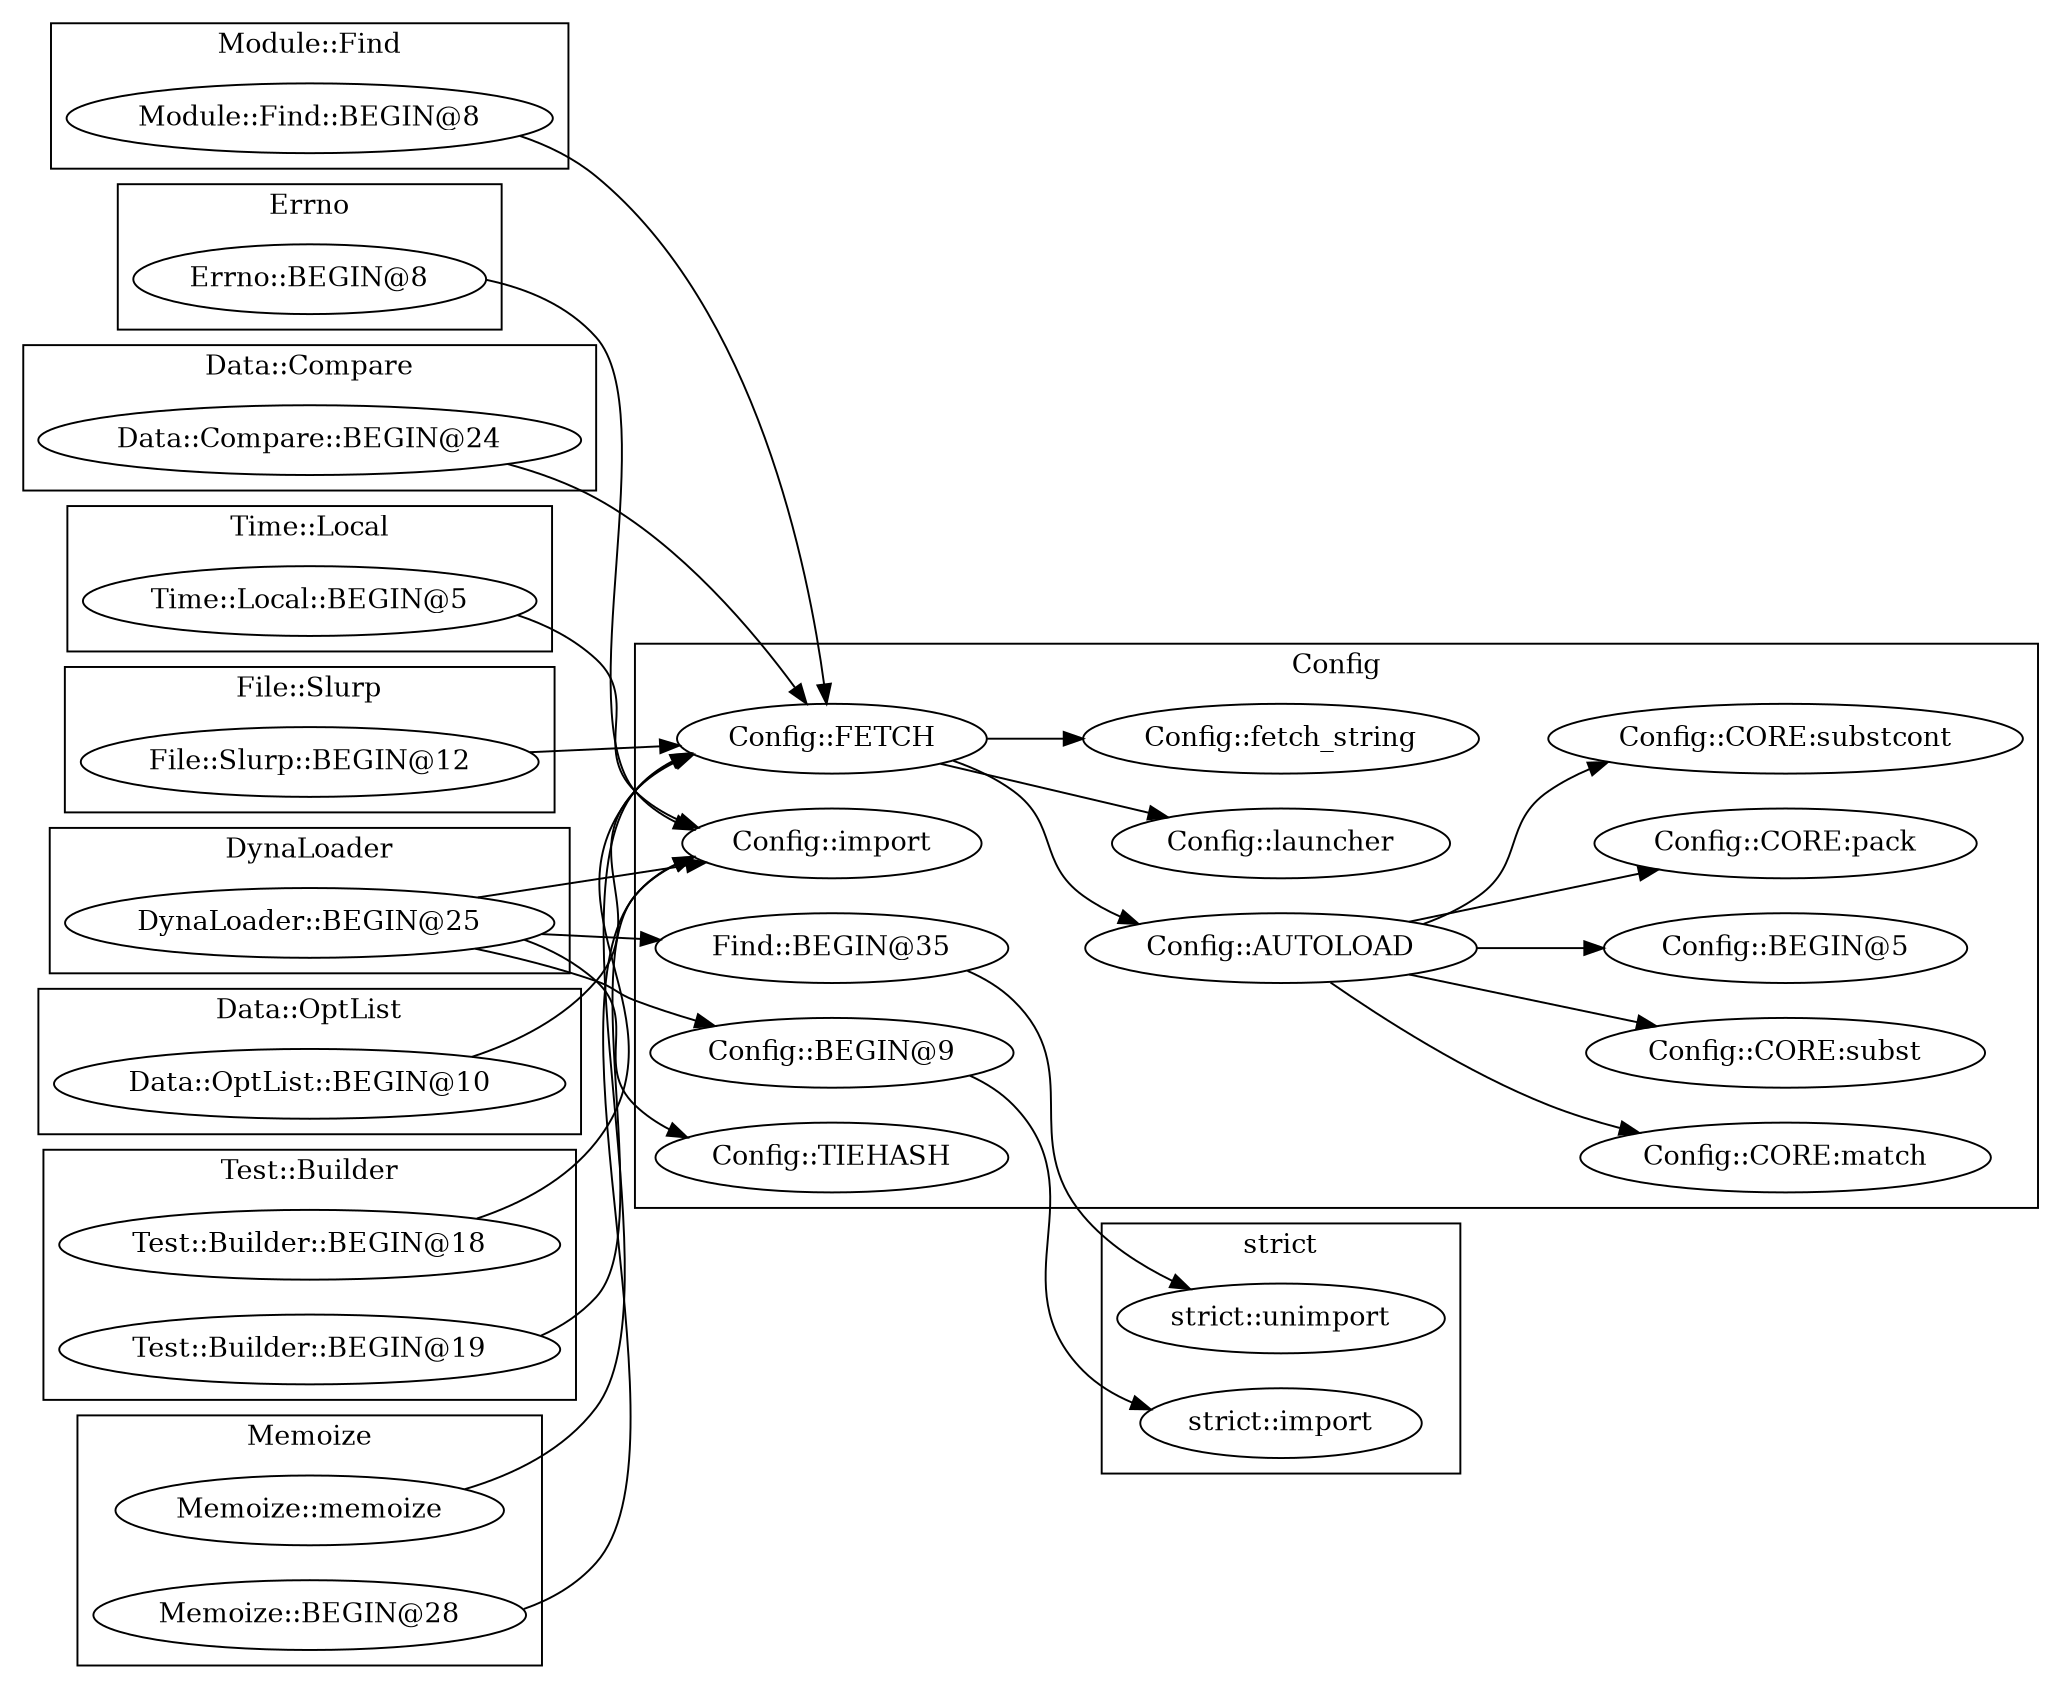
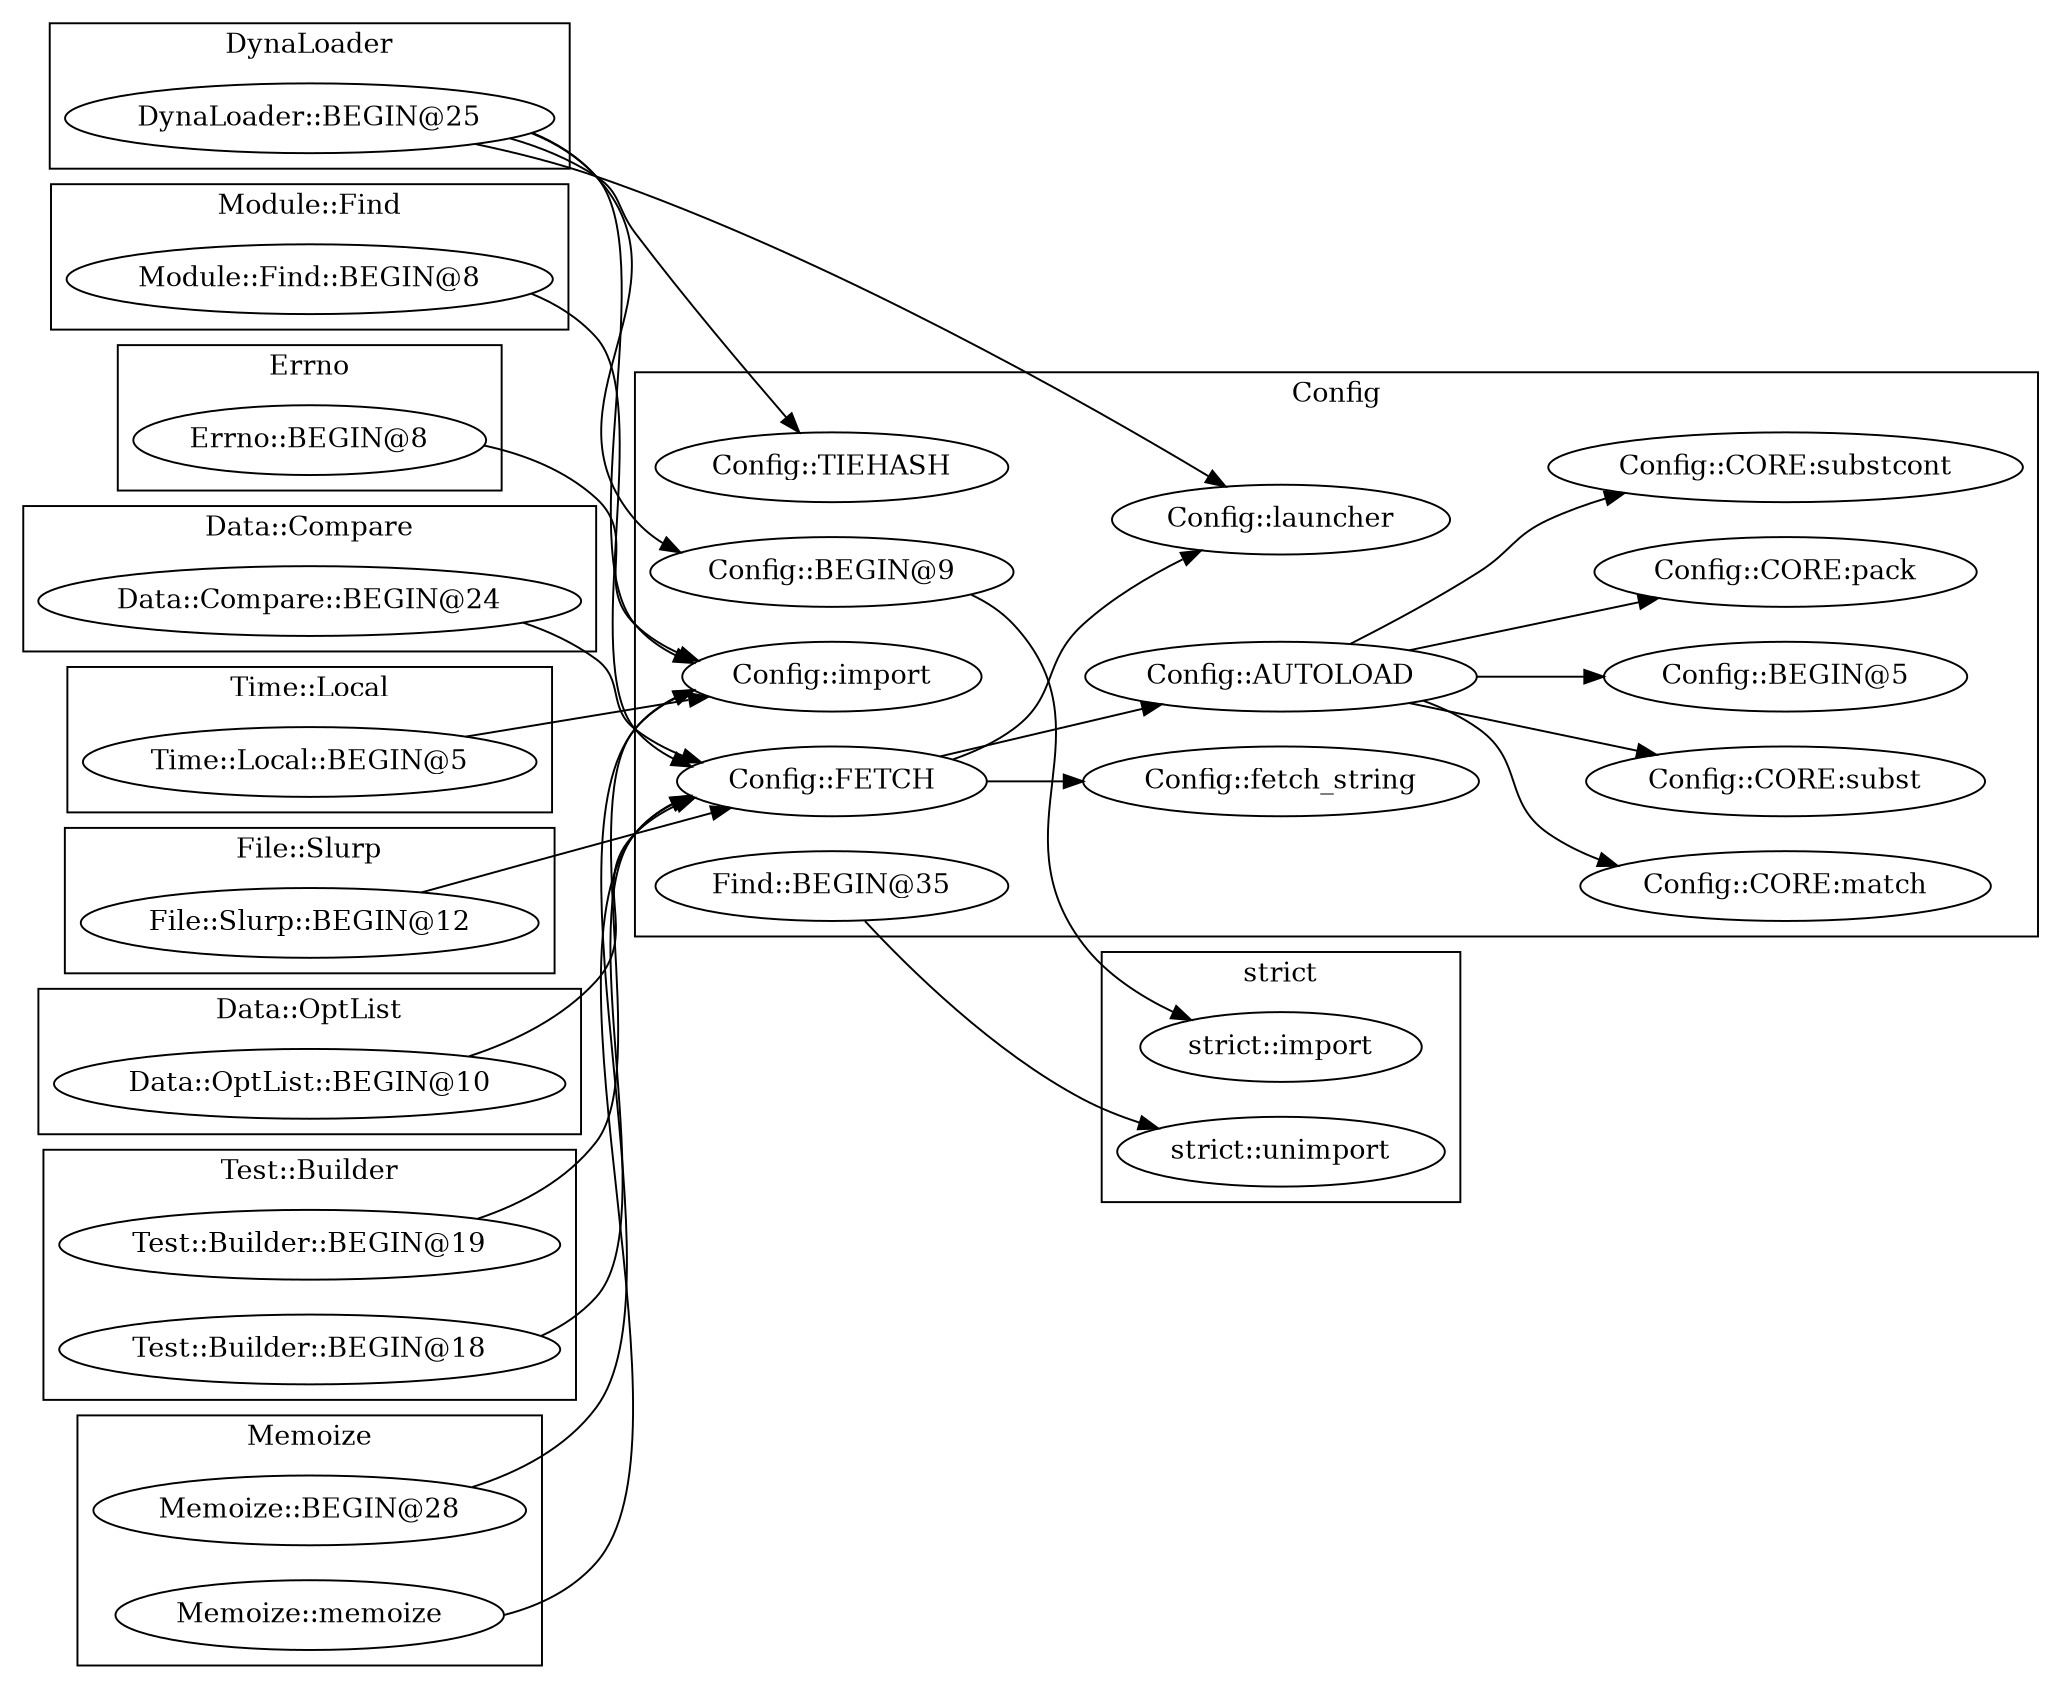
edge "DynaLoader::BEGIN@25" -> "Find::BEGIN@35": now "DynaLoader::BEGIN@25" -> "Config::launcher"
